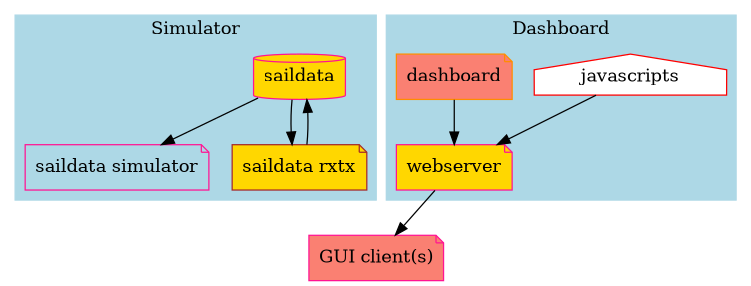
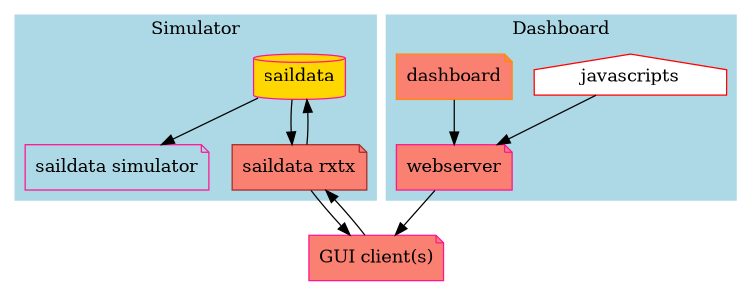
node "saildata rxtx": fillcolor gold -> salmon
node "webserver": fillcolor gold -> salmon
edge "saildata rxtx" -> "GUI client(s)": added
edge "GUI client(s)" -> "saildata rxtx": added
